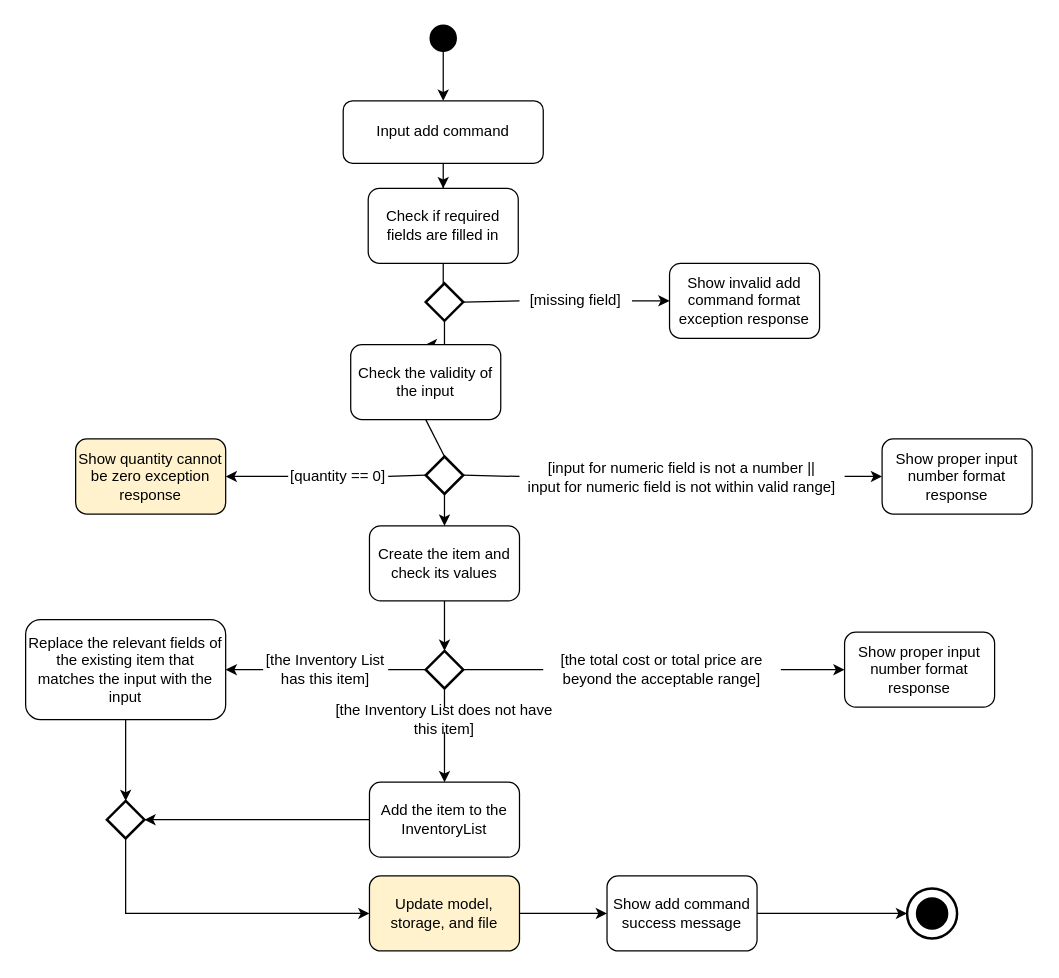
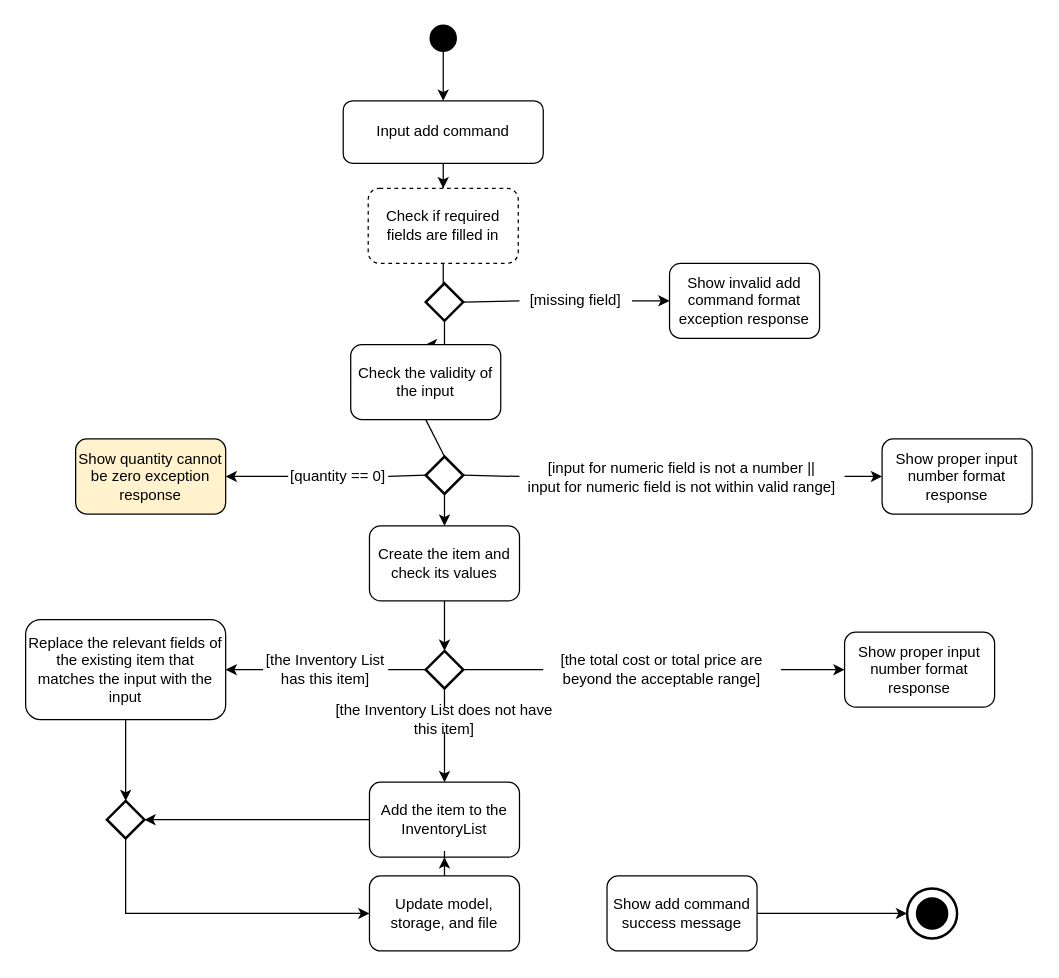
node "Check if required fields are filled in": style solid -> dashed
node "Update model, storage, and file": fillcolor #fff2cc -> #ffffff
edge "Update model, storage, and file" -> "Show add command success message": now "Update model, storage, and file" -> "Add the item to the InventoryList"
